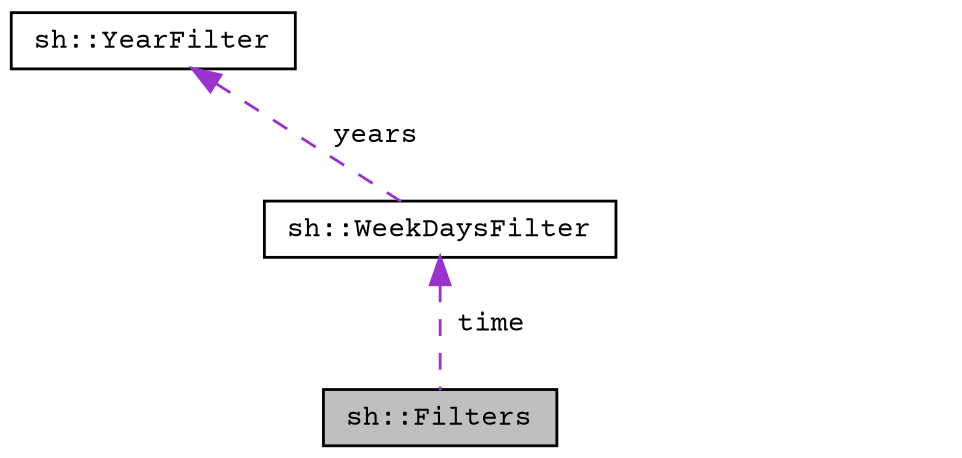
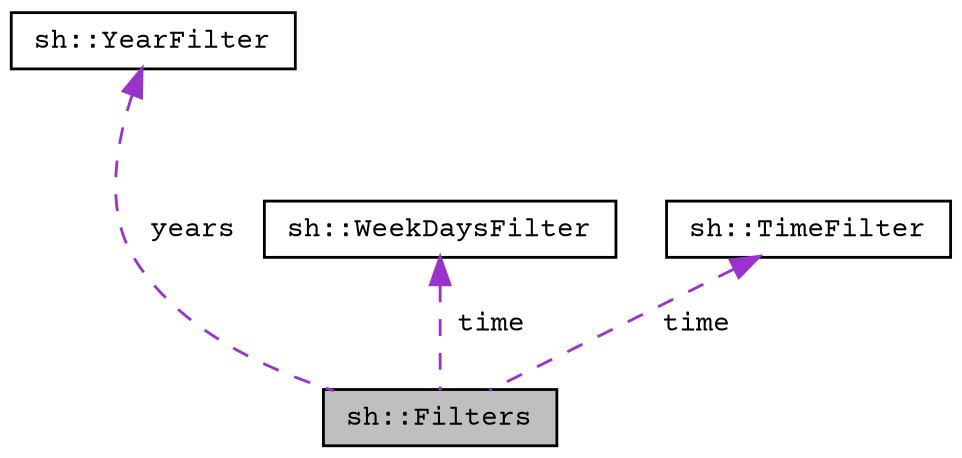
edge "sh::WeekDaysFilter" -> "sh::YearFilter": now "sh::Filters" -> "sh::YearFilter"
node "sh::TimeFilter": added
